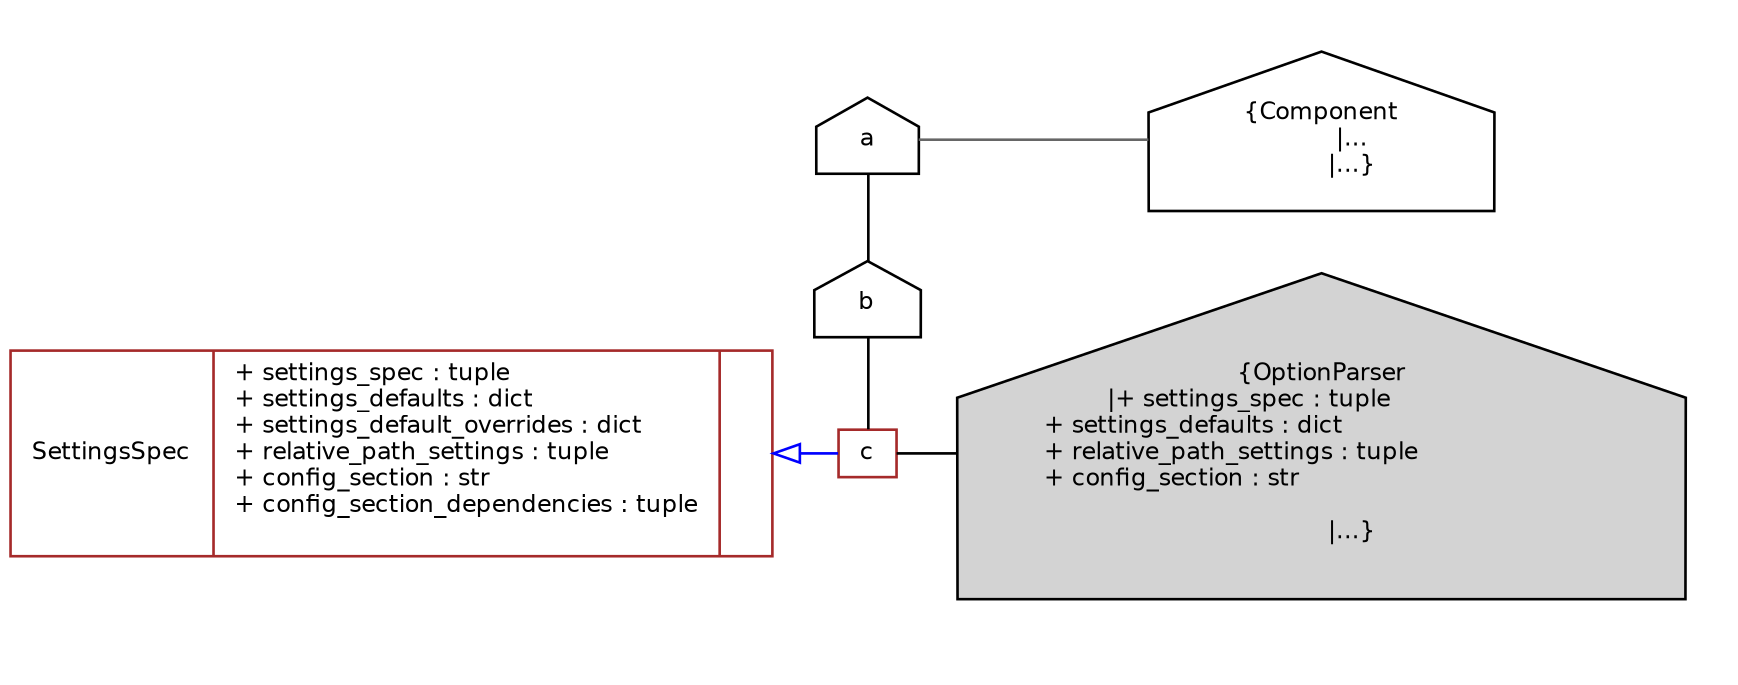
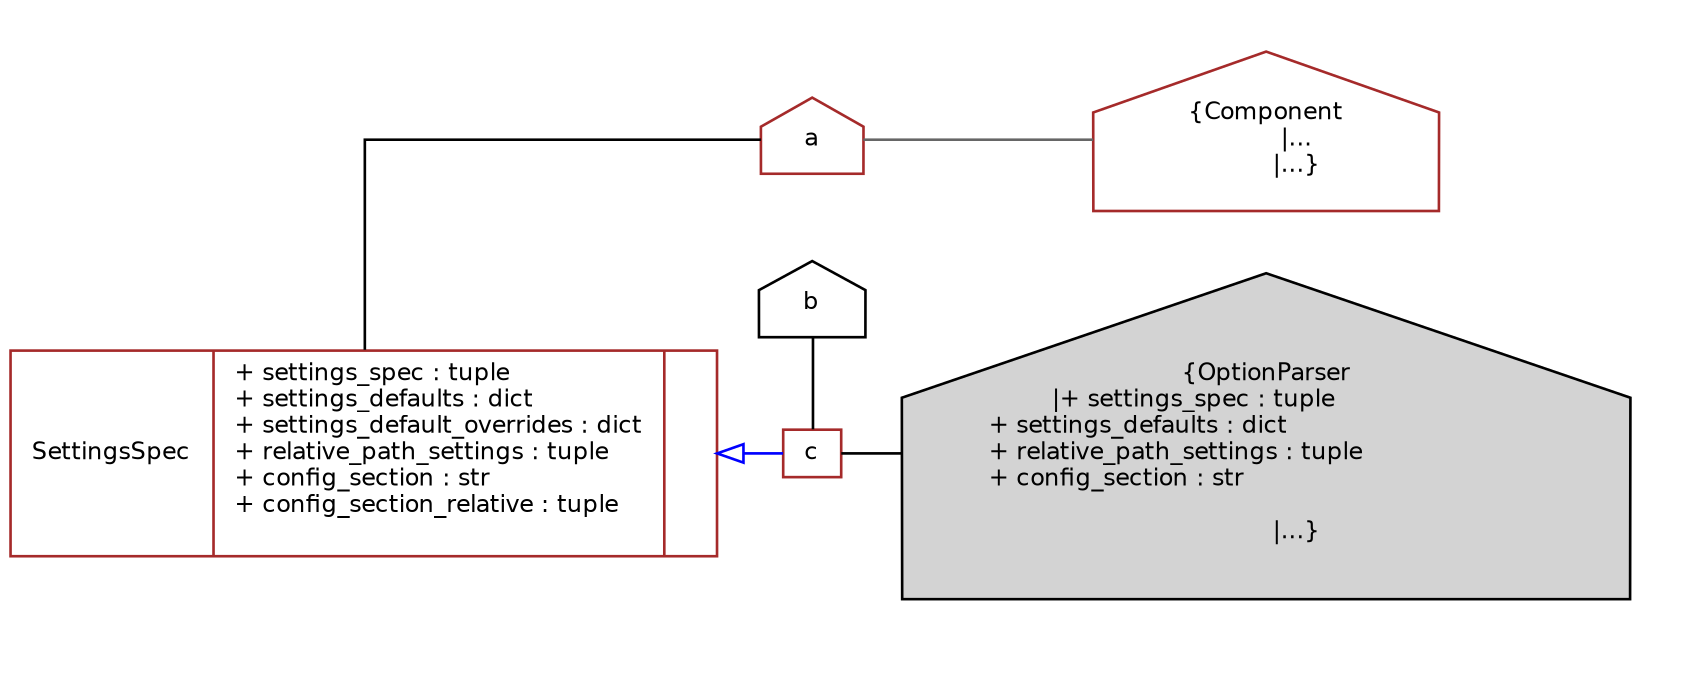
node "a": color black -> brown
node "{Component |... |...}": color black -> brown
edge "a" -- "b": now "a" -- "SettingsSpec"
node "SettingsSpec": text "+ config_section_dependencies : tuple" -> "+ config_section_relative : tuple"
